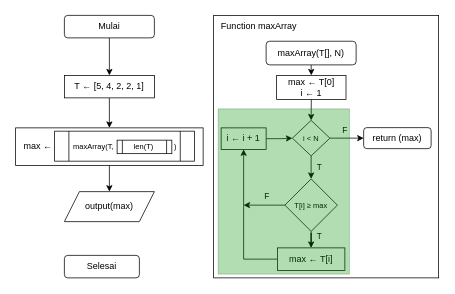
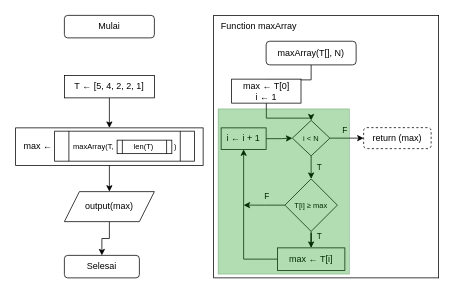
edge "Mulai" -> "T ← [5, 4, 2, 2, 1]": removed
node "max ← T[0] i ← 1": moved (311, 87) -> (266, 91)
node "return (max)": style solid -> dashed
edge "output(max)" -> "Selesai": added
